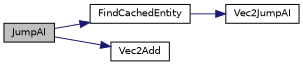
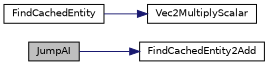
node "Vec2JumpAI": label "Vec2JumpAI" -> "Vec2MultiplyScalar"
edge "JumpAI" -> "FindCachedEntity": removed
node "Vec2Add": label "Vec2Add" -> "FindCachedEntity2Add"
